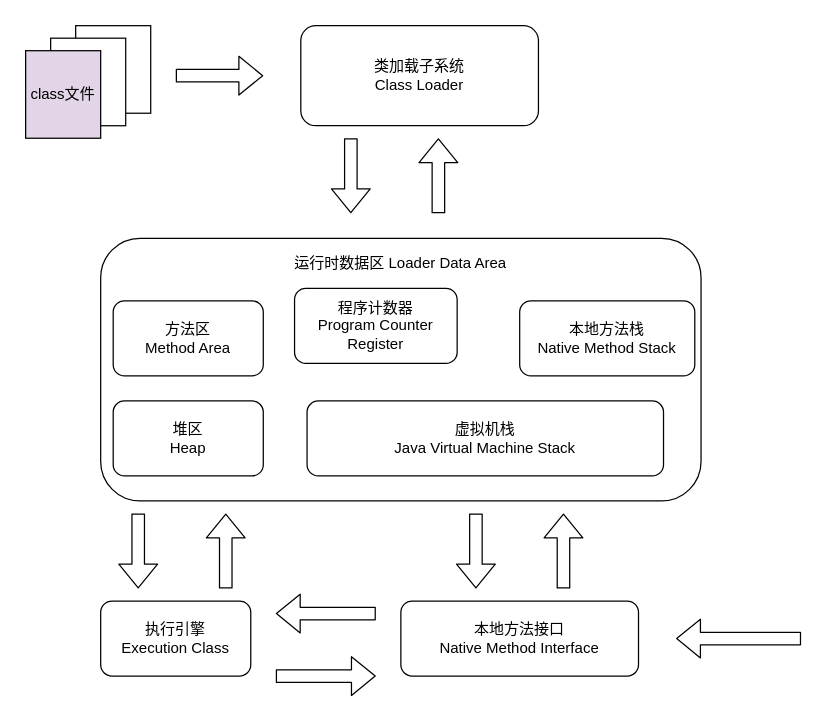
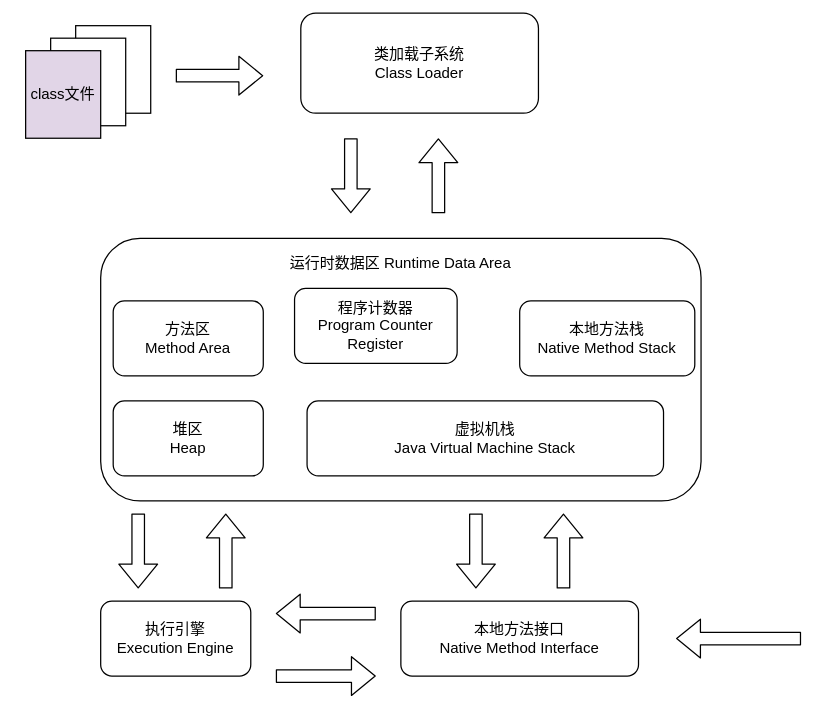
node "类加载子系统 Class Loader": moved (419, 76) -> (419, 63)
node "运行时数据区 Loader Data Area": label "运行时数据区 Loader Data Area" -> "运行时数据区 Runtime Data Area"
node "执行引擎 Execution Class": label "执行引擎 Execution Class" -> "执行引擎 Execution Engine"
